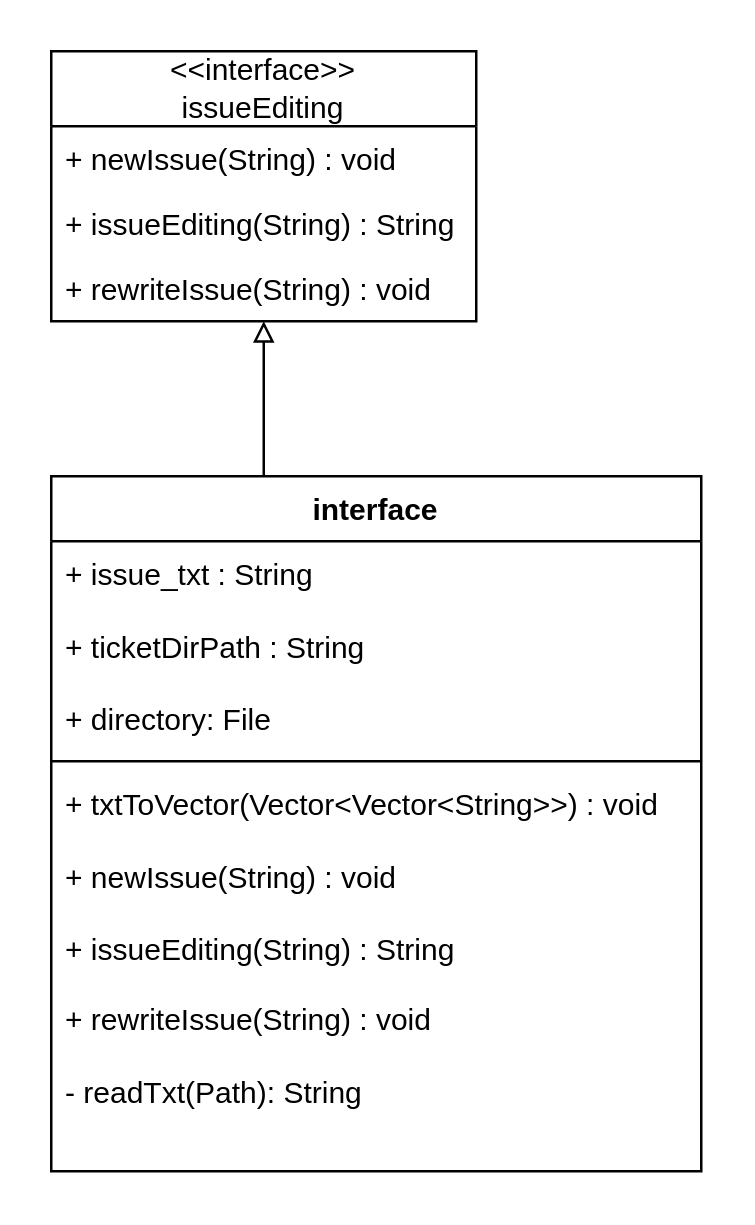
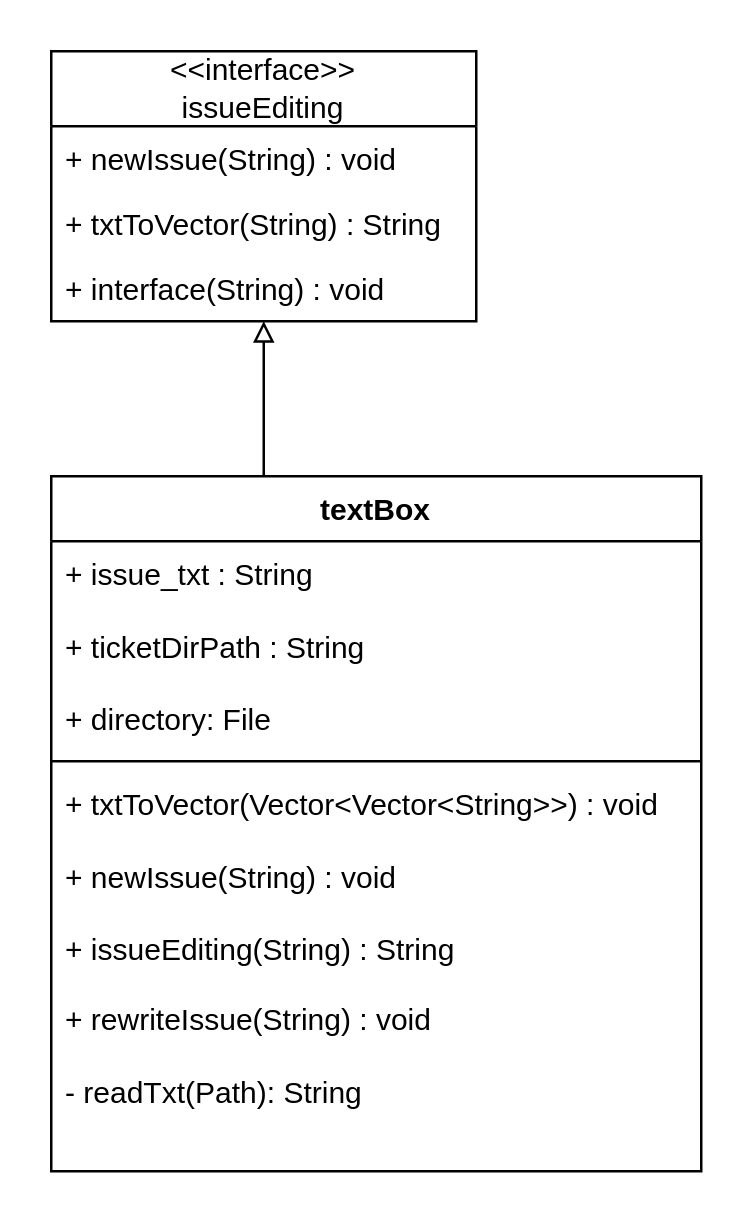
node "+ issueEditing(String) : String": label "+ issueEditing(String) : String" -> "+ txtToVector(String) : String"
node "+ rewriteIssue(String) : void": label "+ rewriteIssue(String) : void" -> "+ interface(String) : void"
node "interface": label "interface" -> "textBox"
